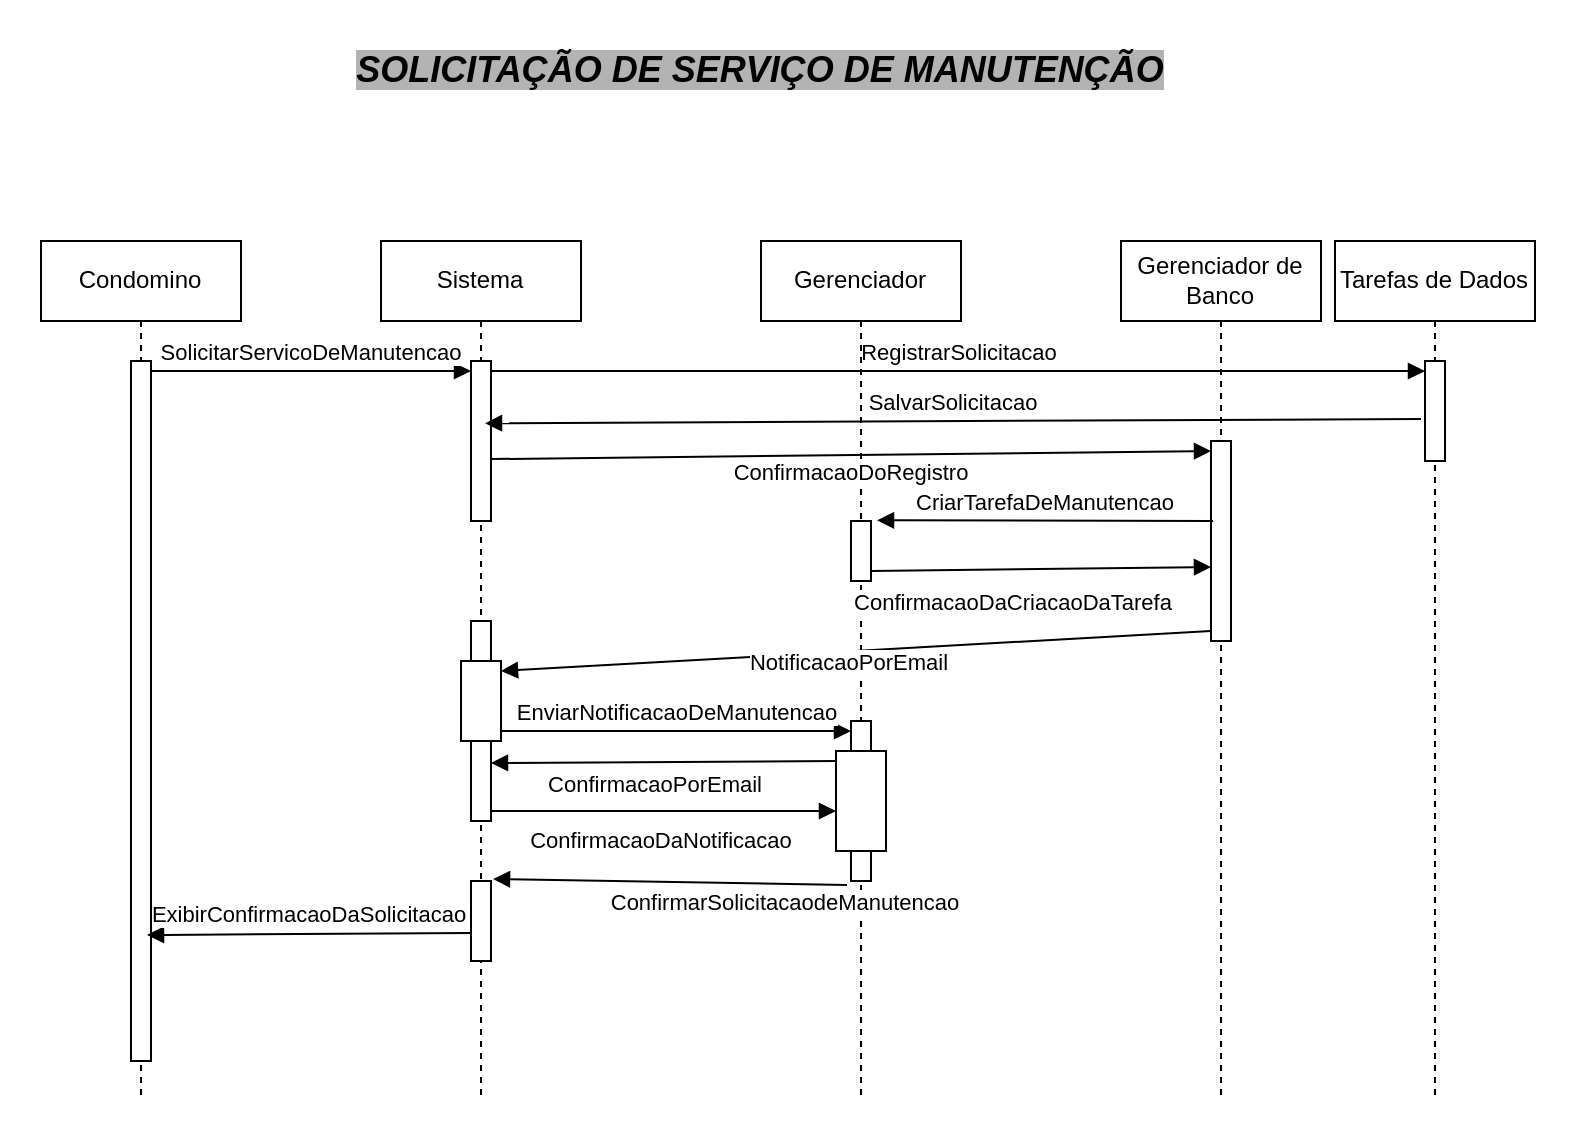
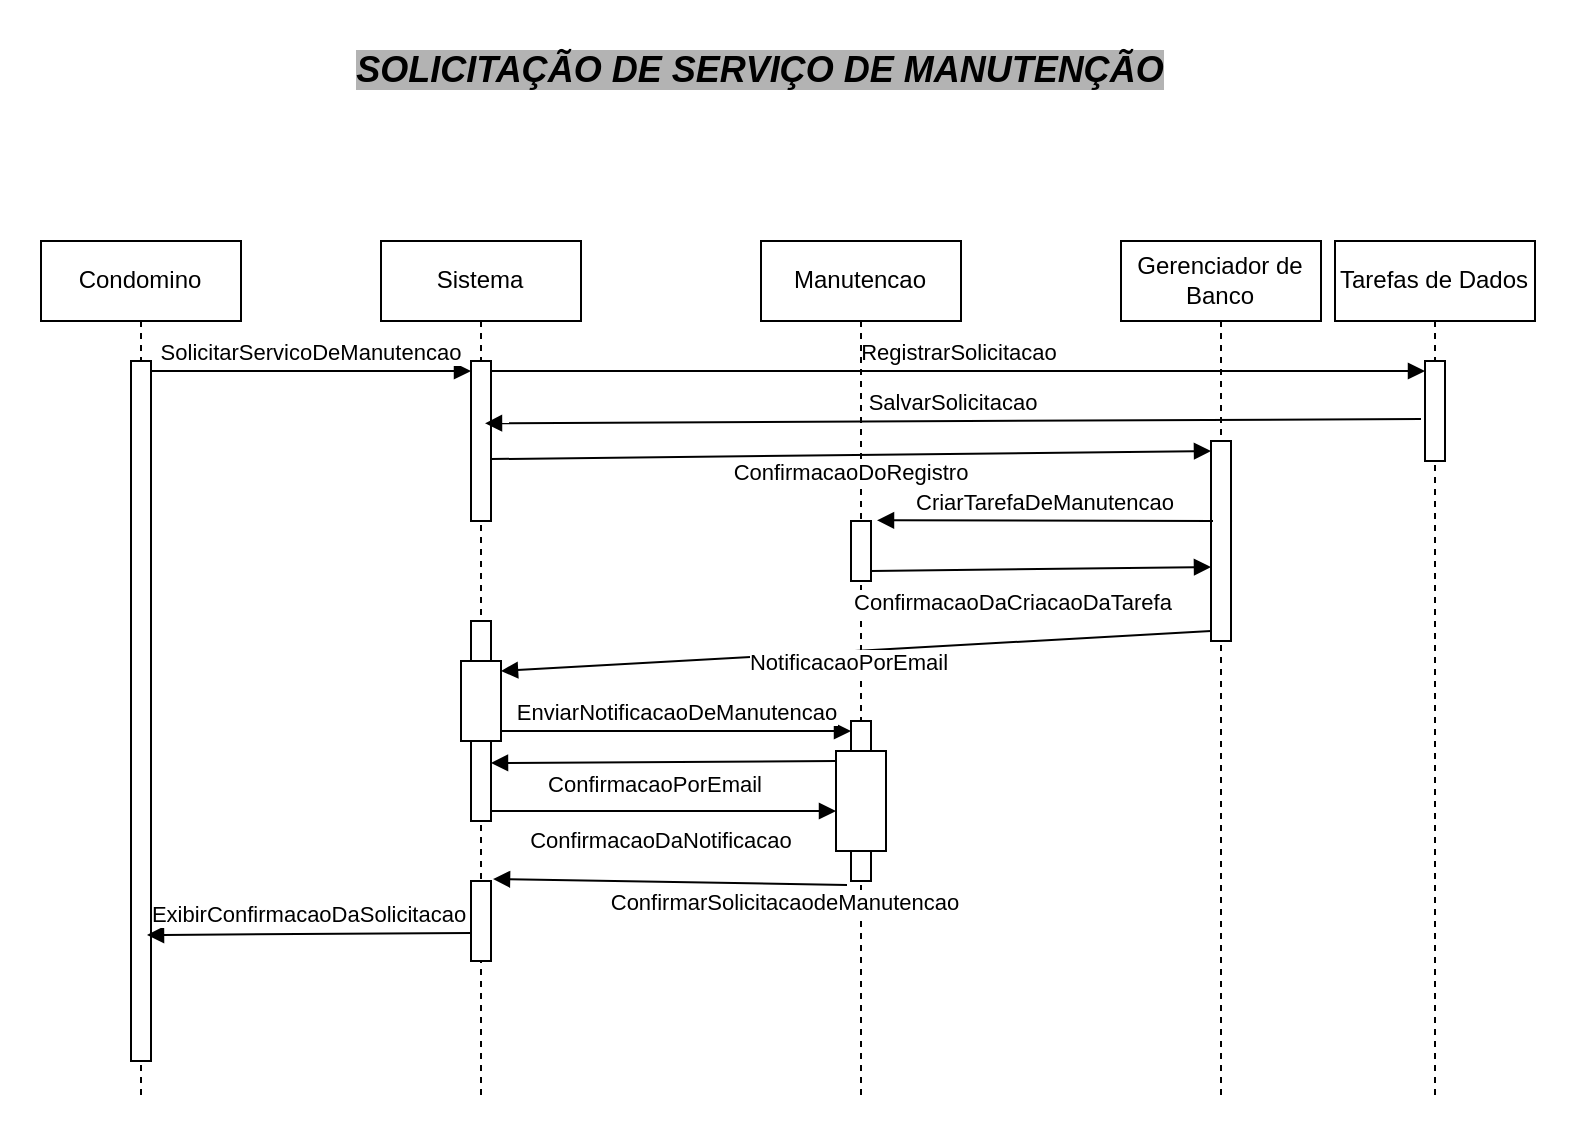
node "Gerenciador": label "Gerenciador" -> "Manutencao"
